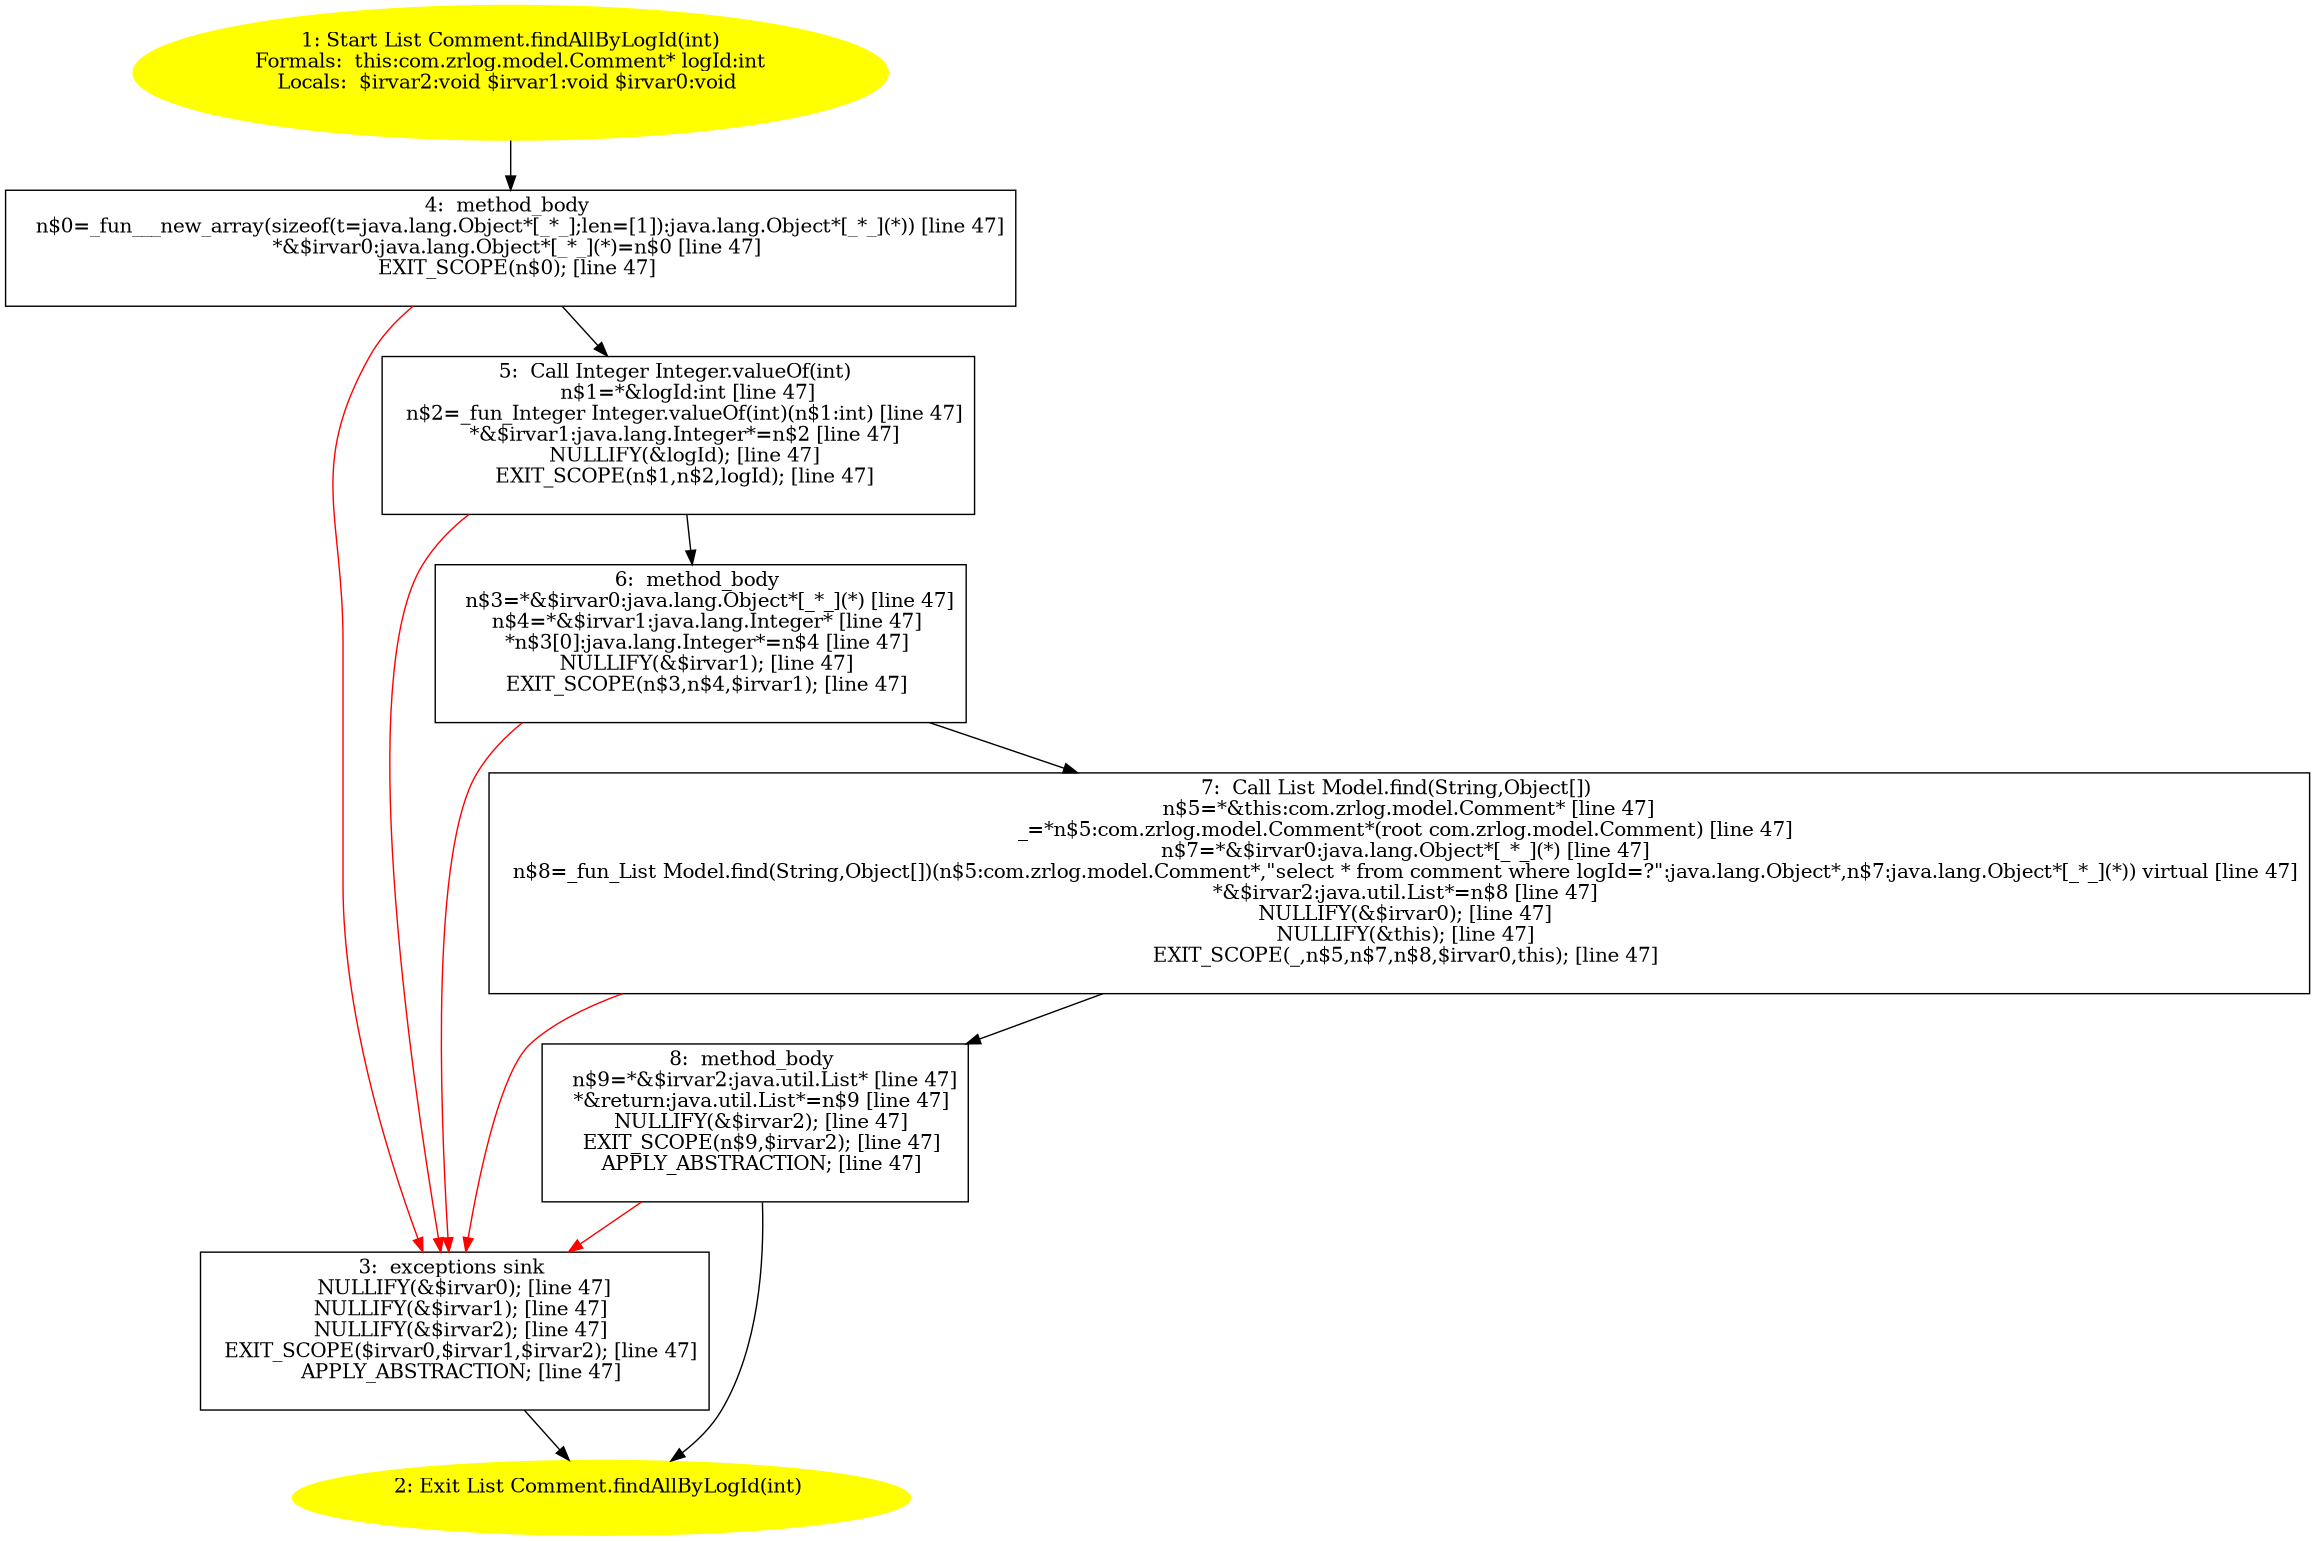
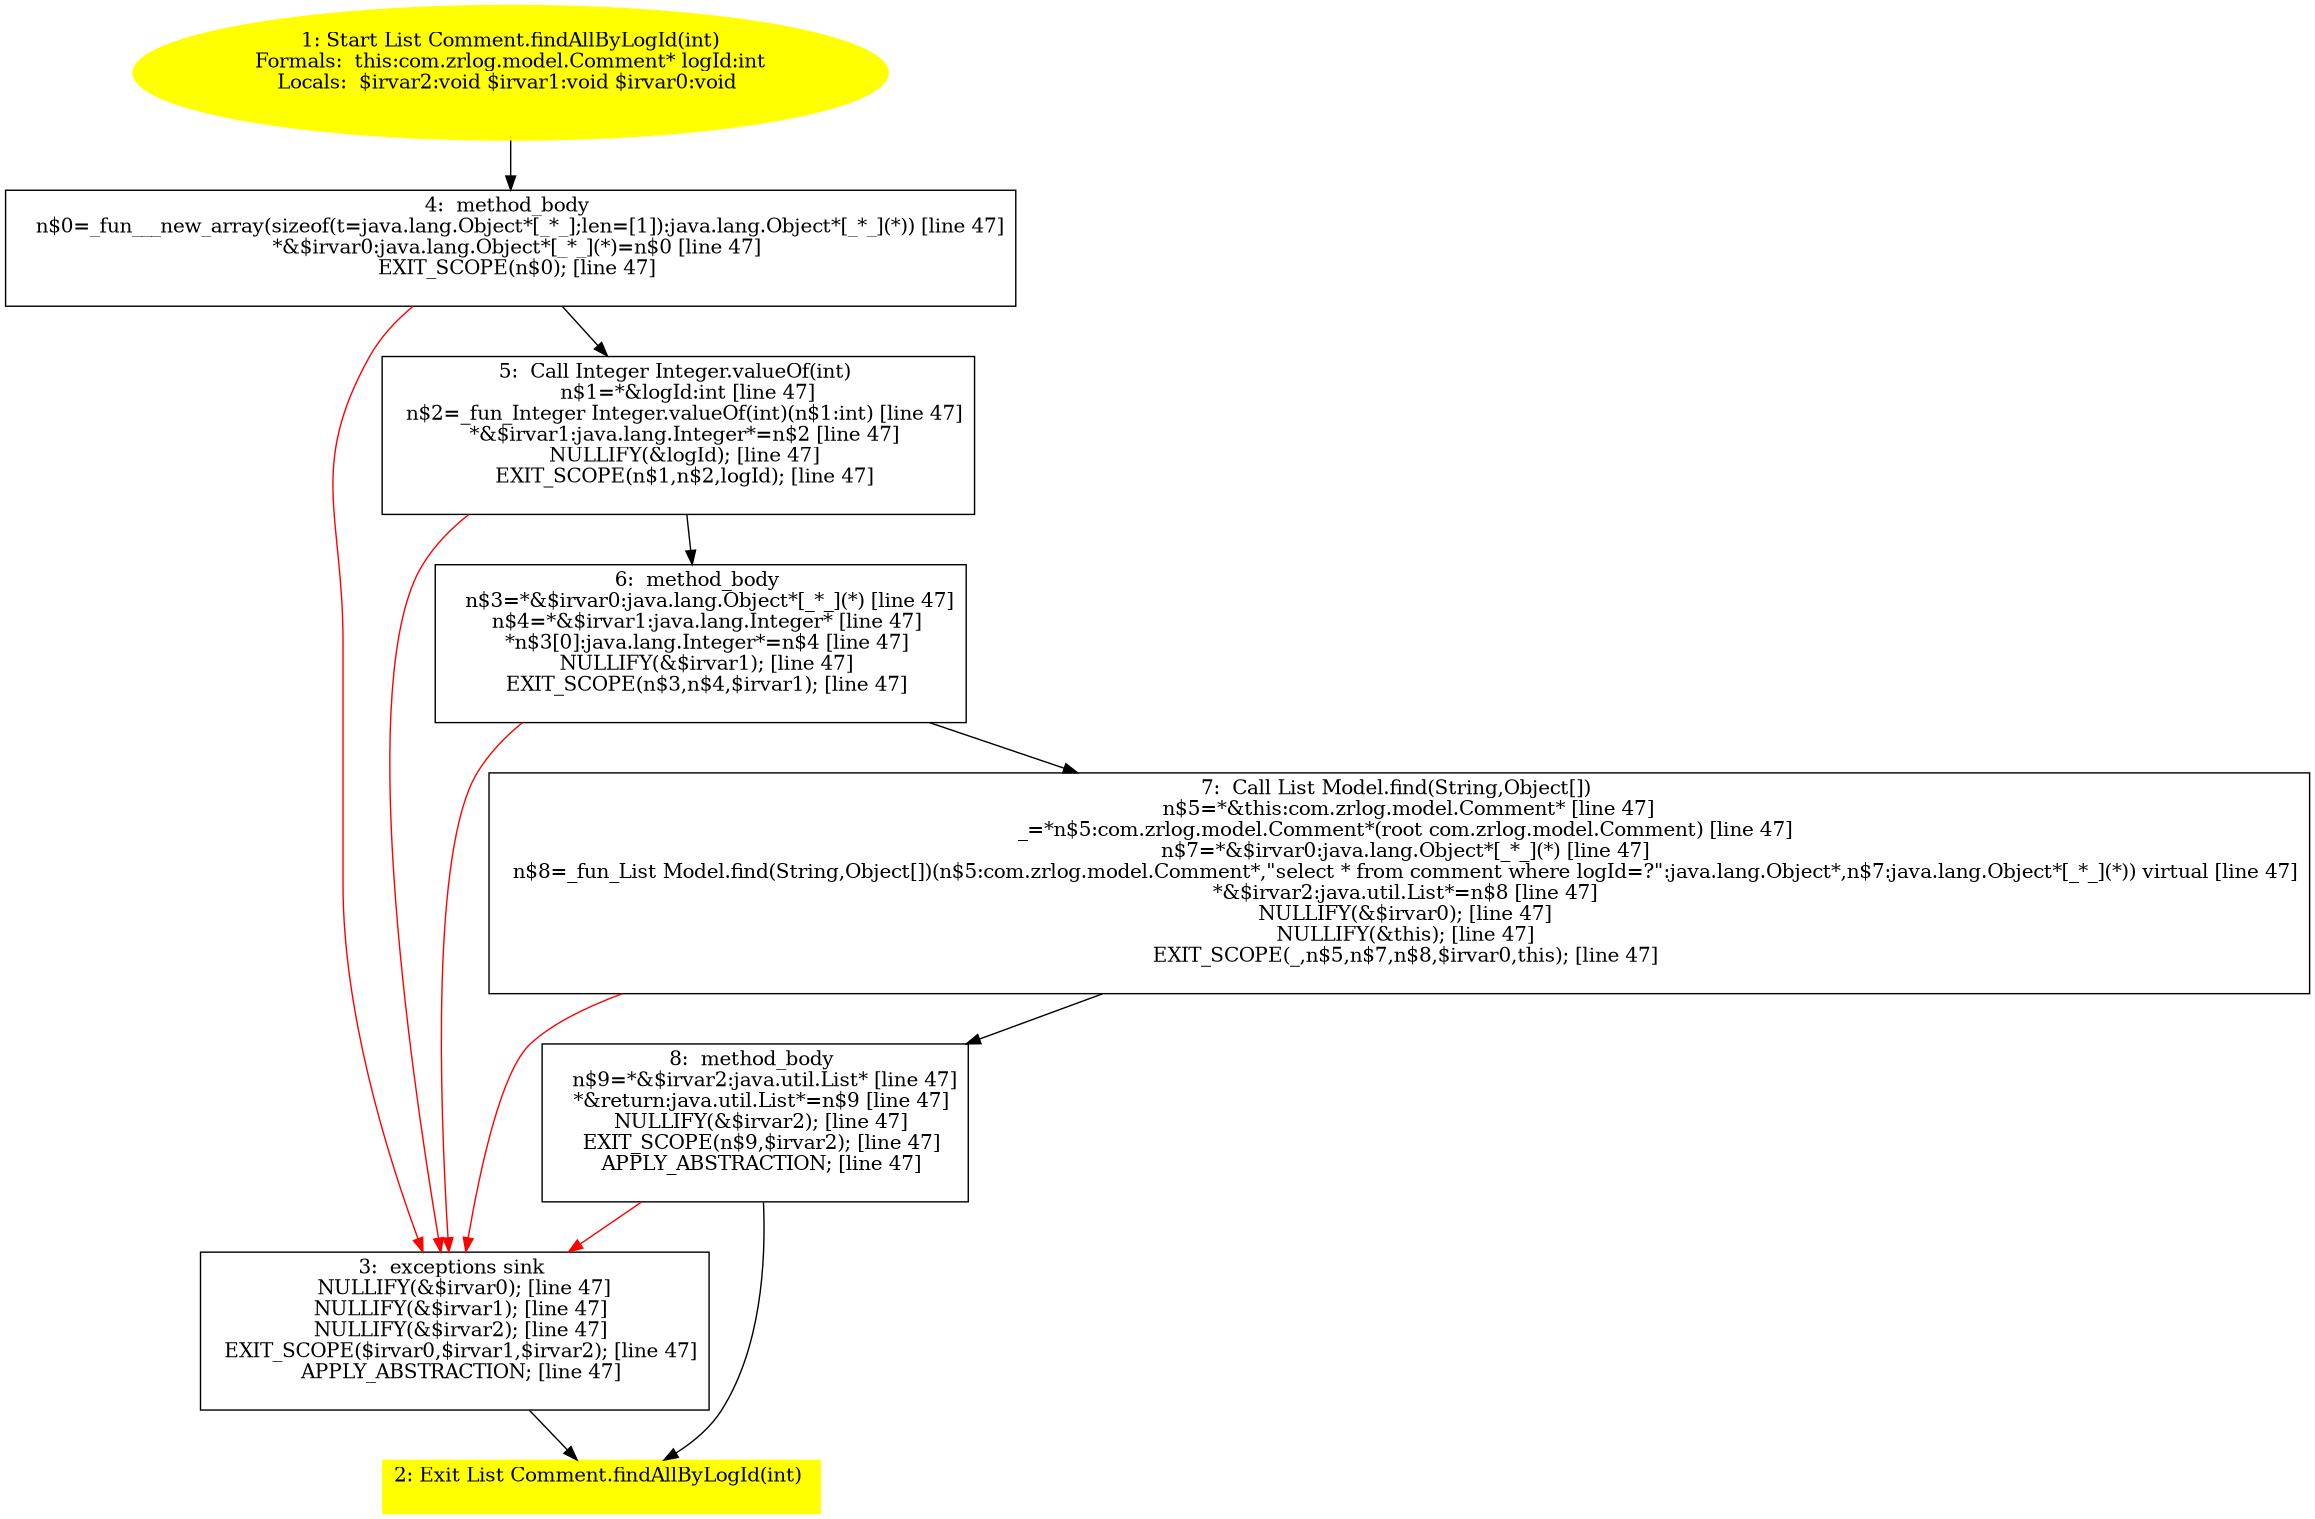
node "2: Exit List Comment.findAllByLogId(int)": shape ellipse -> box
